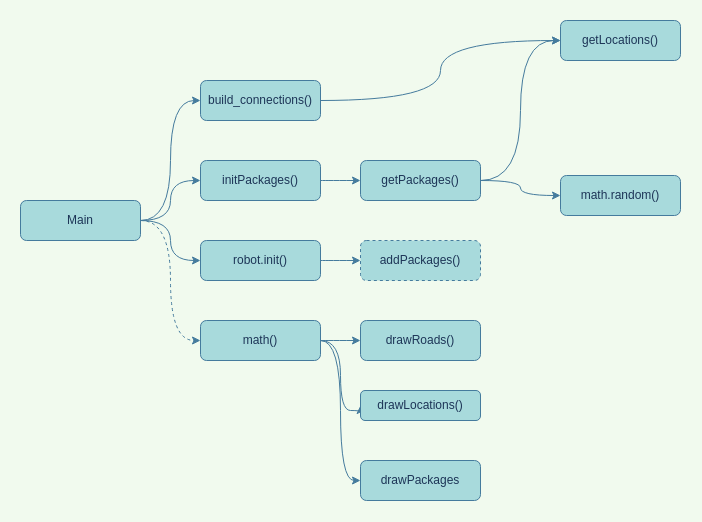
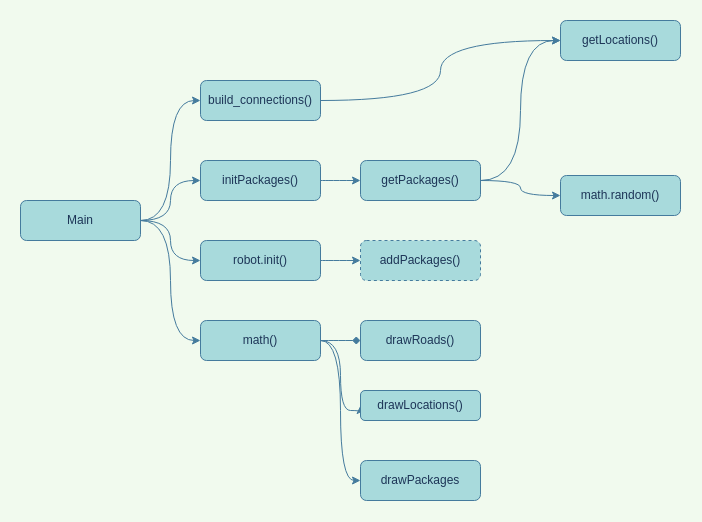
edge "Main" -> "math()": style dashed -> solid
edge "math()" -> "drawRoads()": arrowhead classic -> diamond
